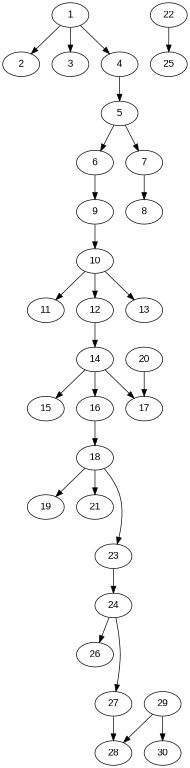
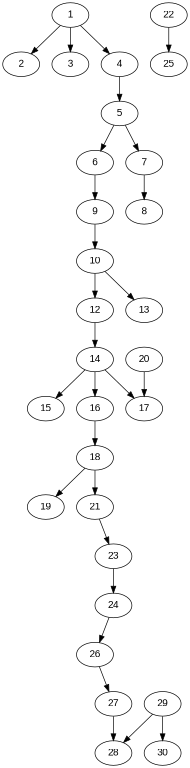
node "11": removed
edge "18" -> "23": now "21" -> "23"
edge "24" -> "27": now "26" -> "27"
